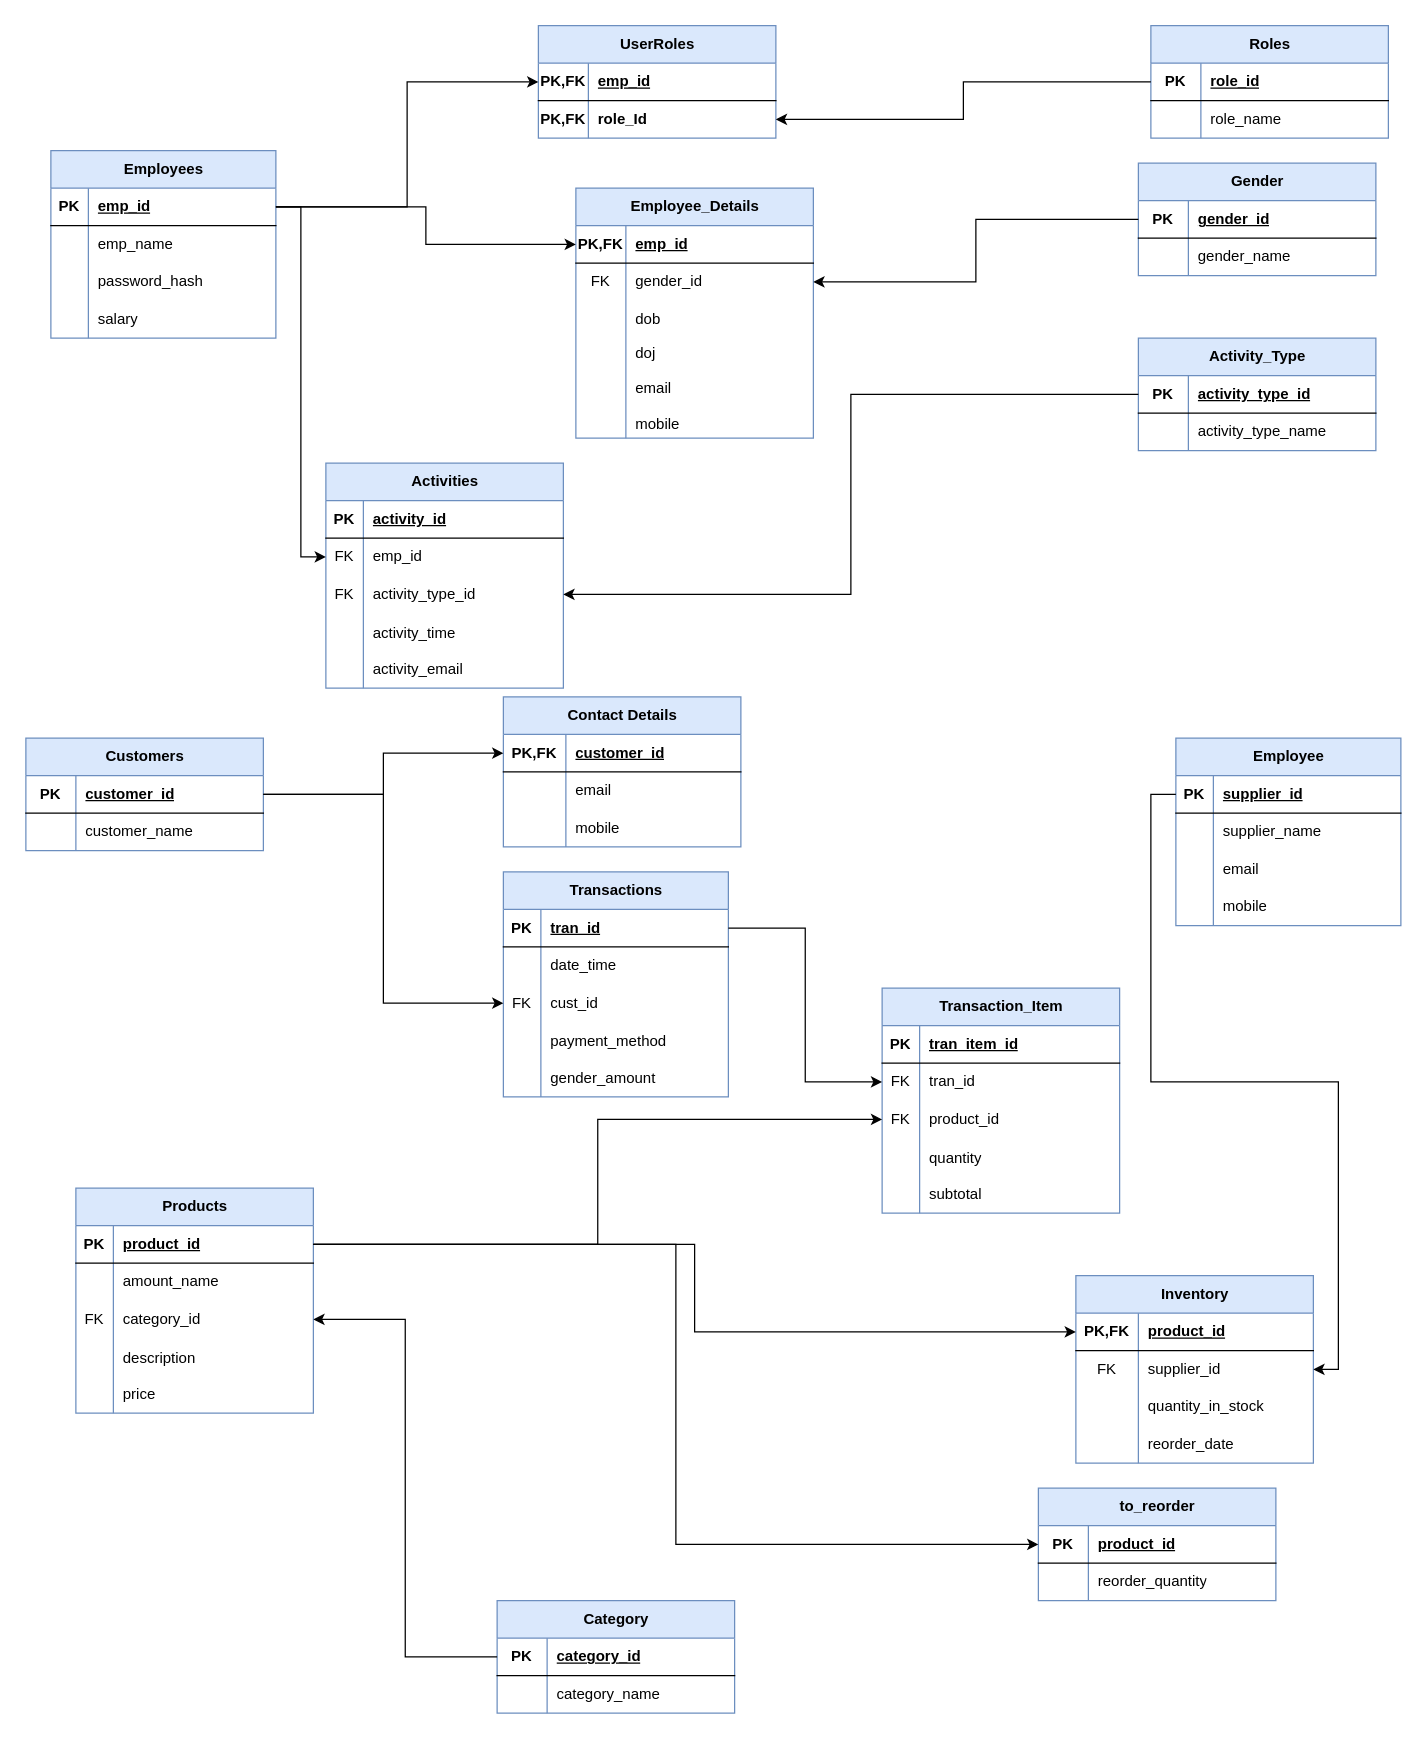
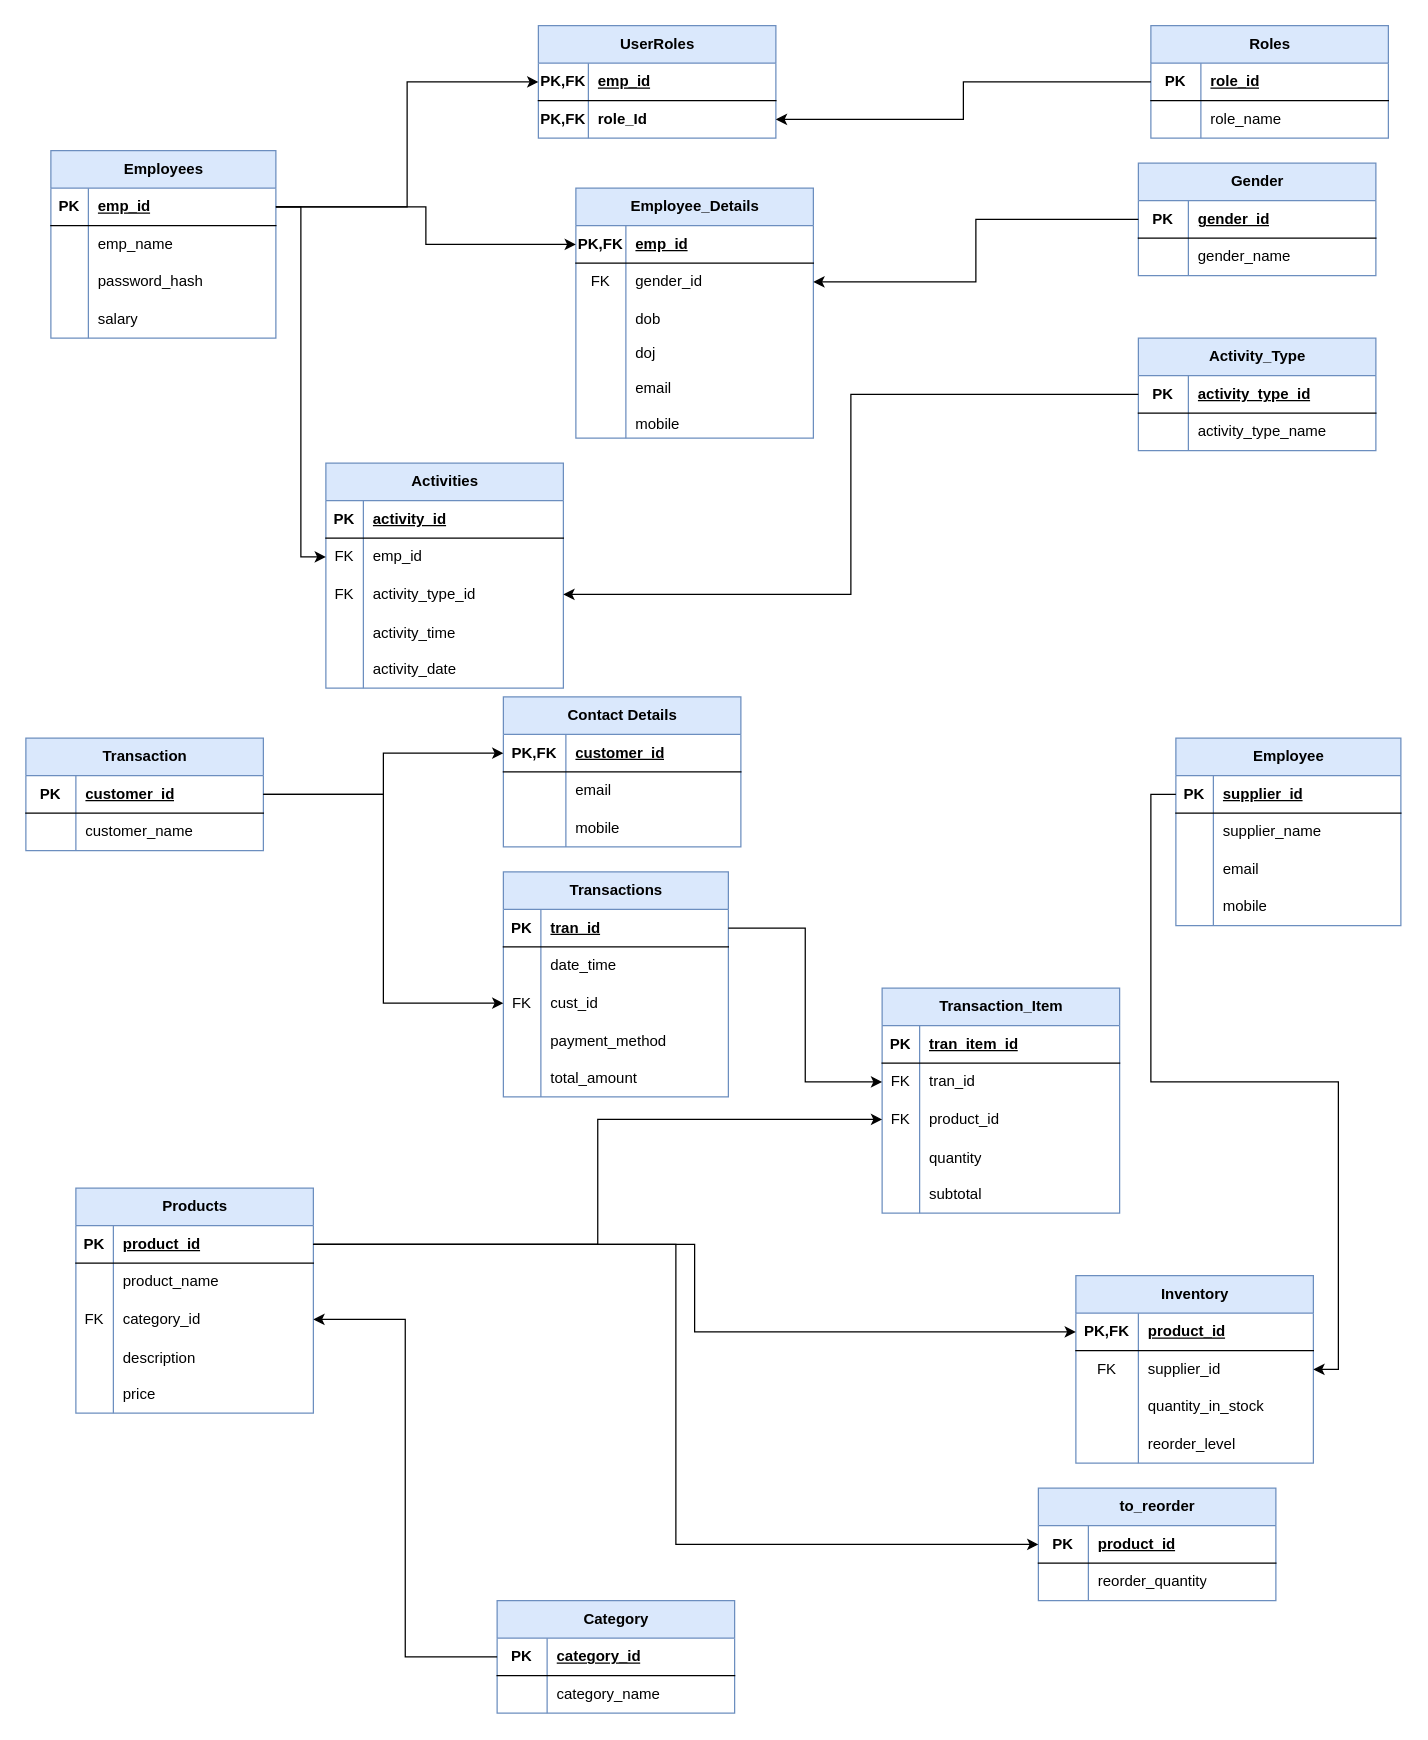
node "activity_time activity_email": label "activity_time activity_email" -> "activity_time activity_date"
node "Customers": label "Customers" -> "Transaction"
node "payment_method gender_amount": label "payment_method gender_amount" -> "payment_method total_amount"
node "amount_name": label "amount_name" -> "product_name"
node "reorder_date": label "reorder_date" -> "reorder_level"
